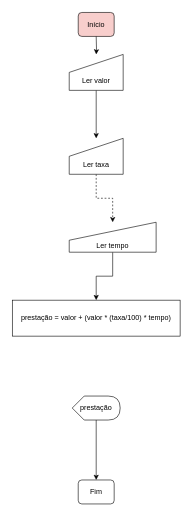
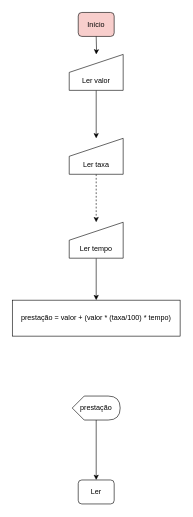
node "Ler tempo": size 87x30 -> 54x36
node "Fim": label "Fim" -> "Ler"
